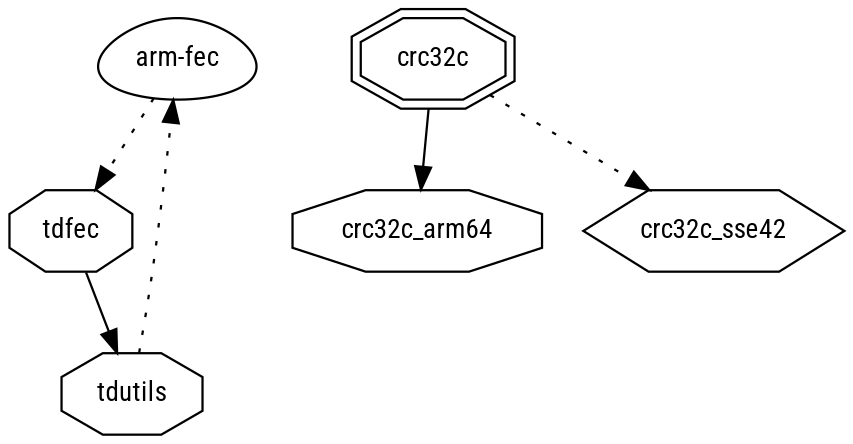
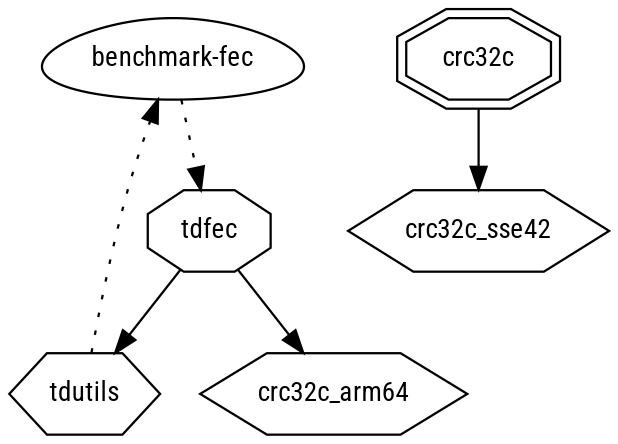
node "arm-fec": label "arm-fec" -> "benchmark-fec"
edge "crc32c" -> "crc32c_sse42": style dotted -> solid
edge "crc32c" -> "crc32c_arm64": now "tdfec" -> "crc32c_arm64"
node "crc32c_arm64": shape octagon -> hexagon
node "tdutils": shape octagon -> hexagon
